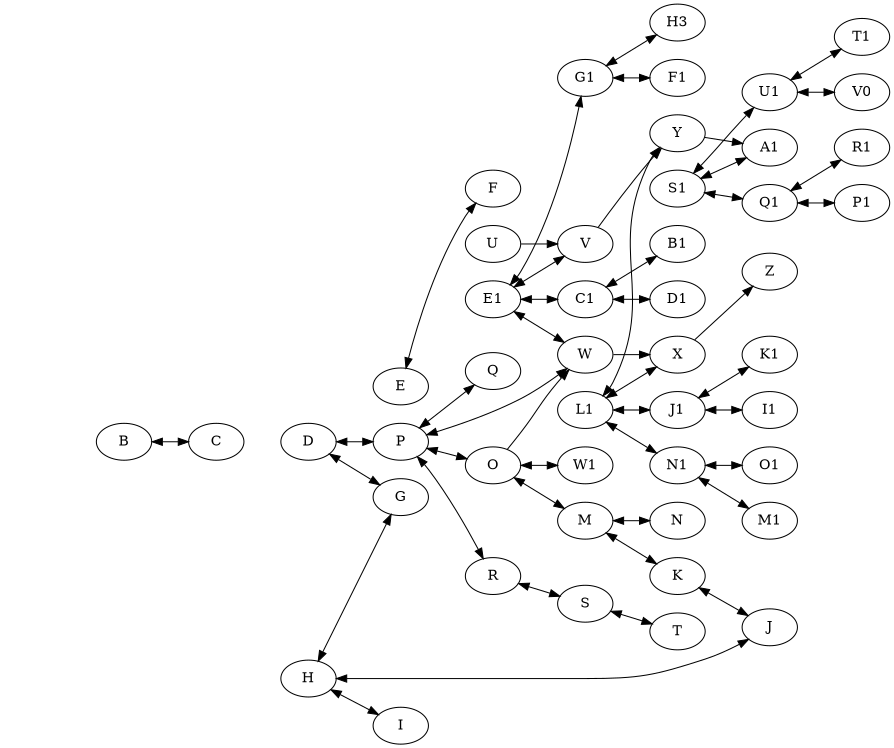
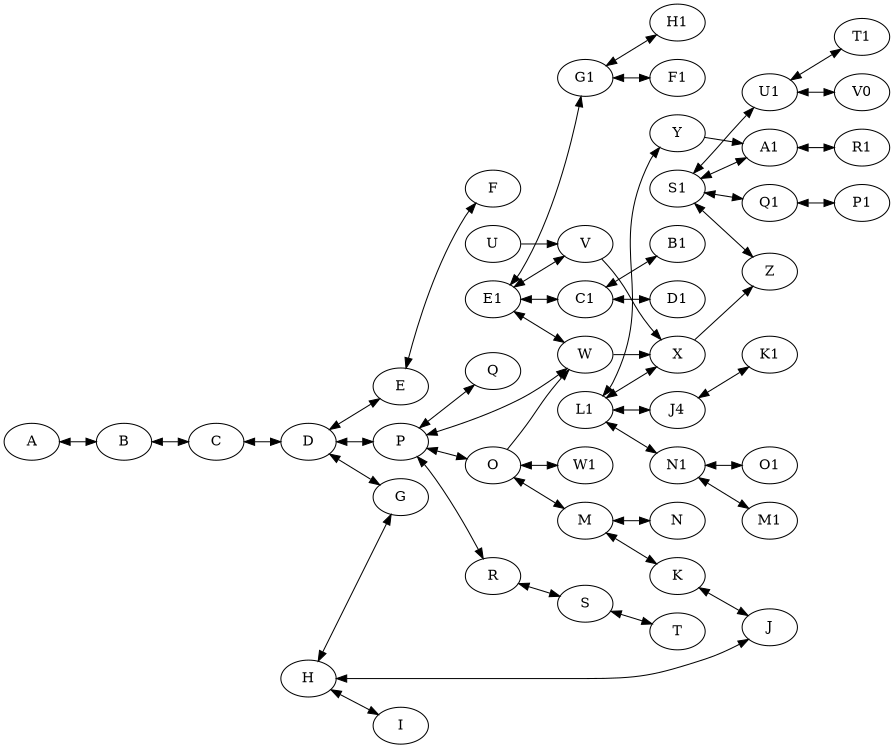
node "H3": label "H3" -> "H1"
edge "R1" -- "Q1": now "R1" -- "A1"
edge "Y" -- "V": now "X" -- "V"
edge "S1" -- "Z": added
node "J1": label "J1" -> "J4"
node "I1": removed
edge "E" -- "D": added
node "A": added
edge "C" -- "D": added
